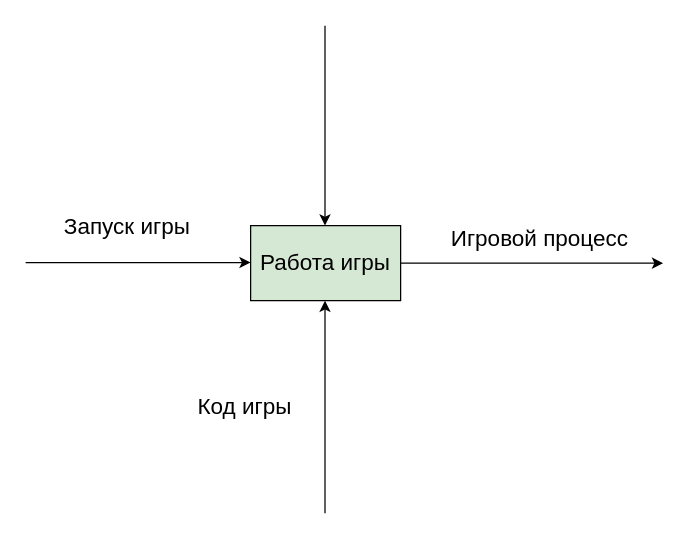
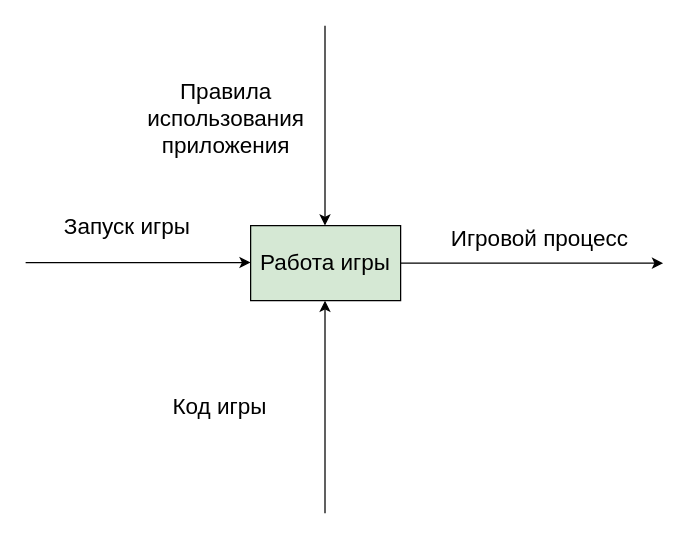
node "Правила использования приложения": added
node "Код игры": moved (244, 407) -> (219, 407)
